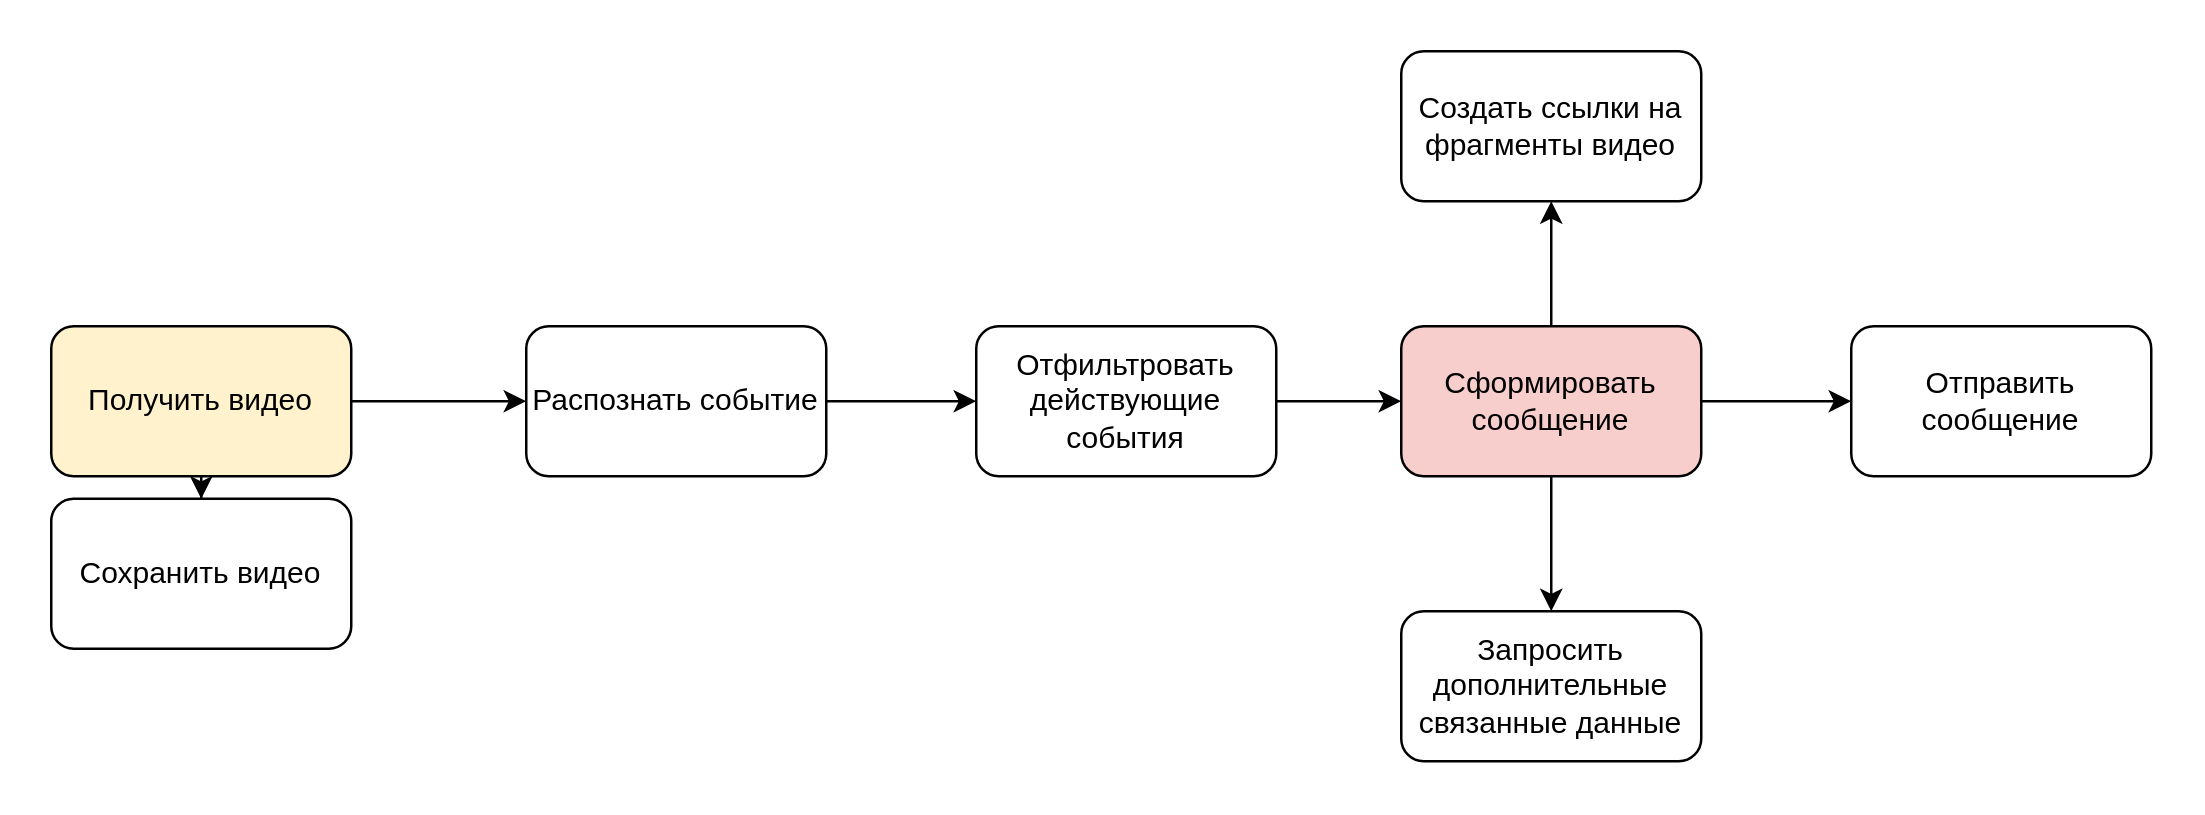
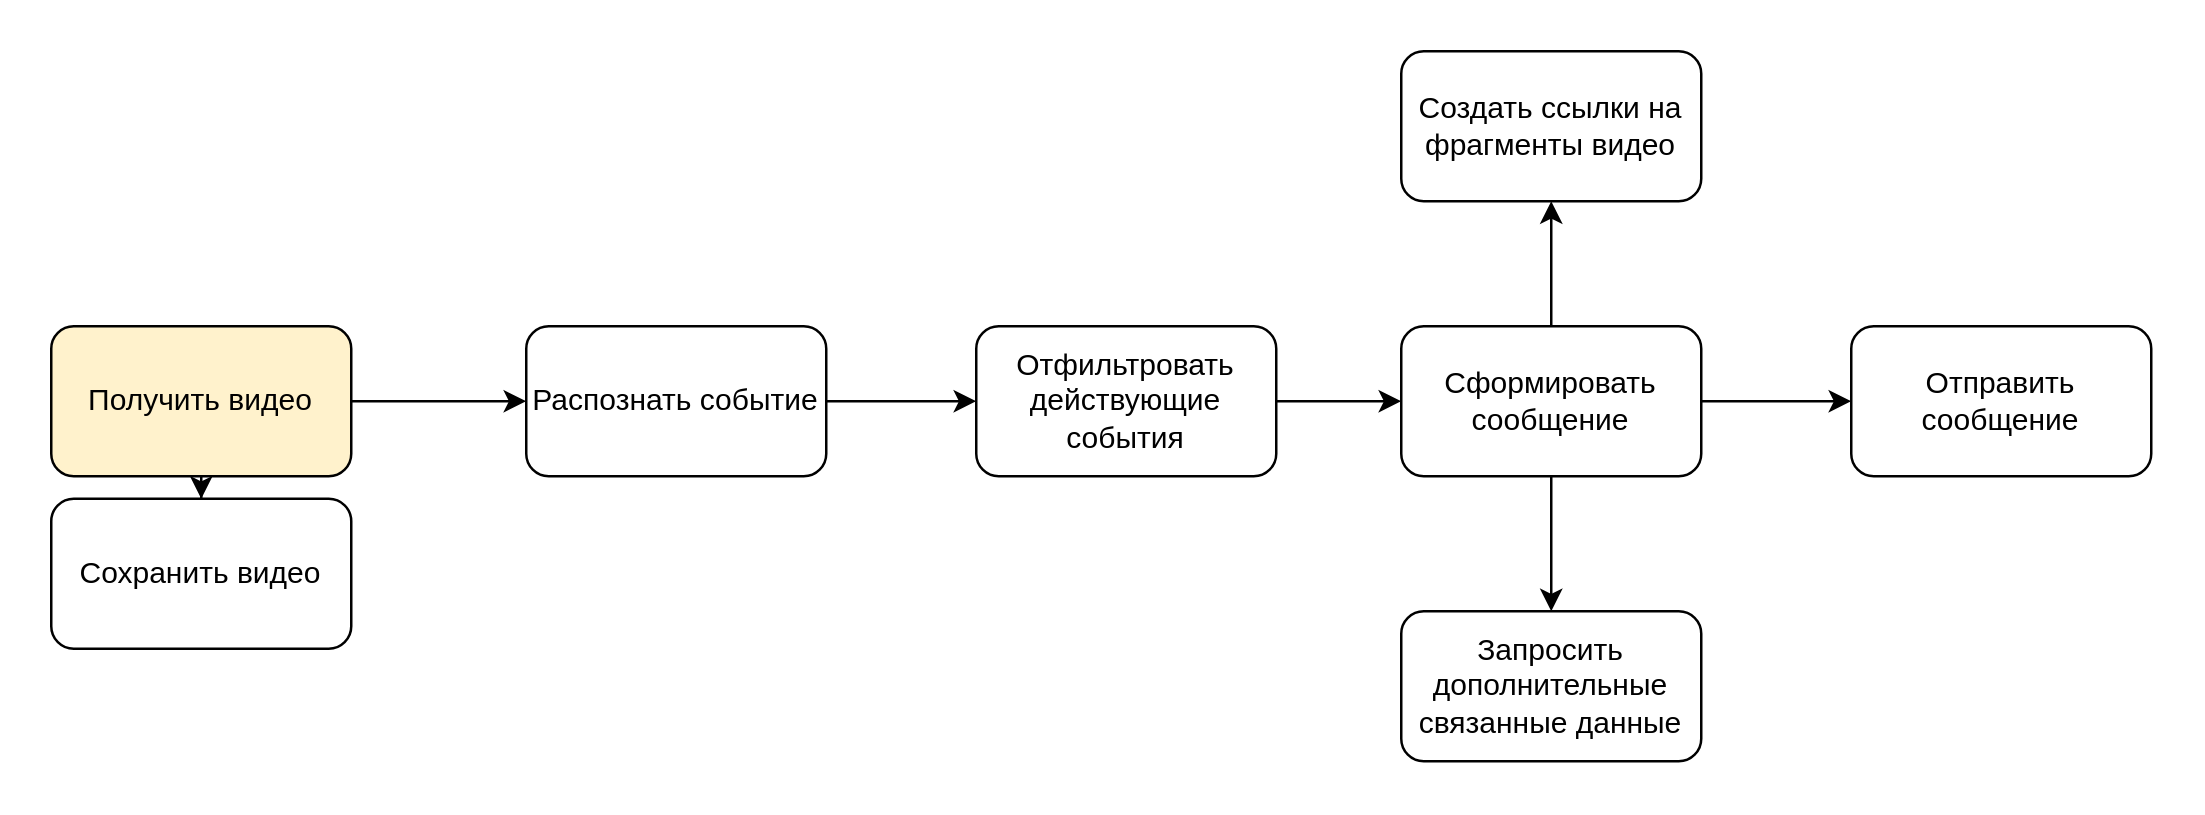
node "Сформировать сообщение": fillcolor #f8cecc -> #ffffff
